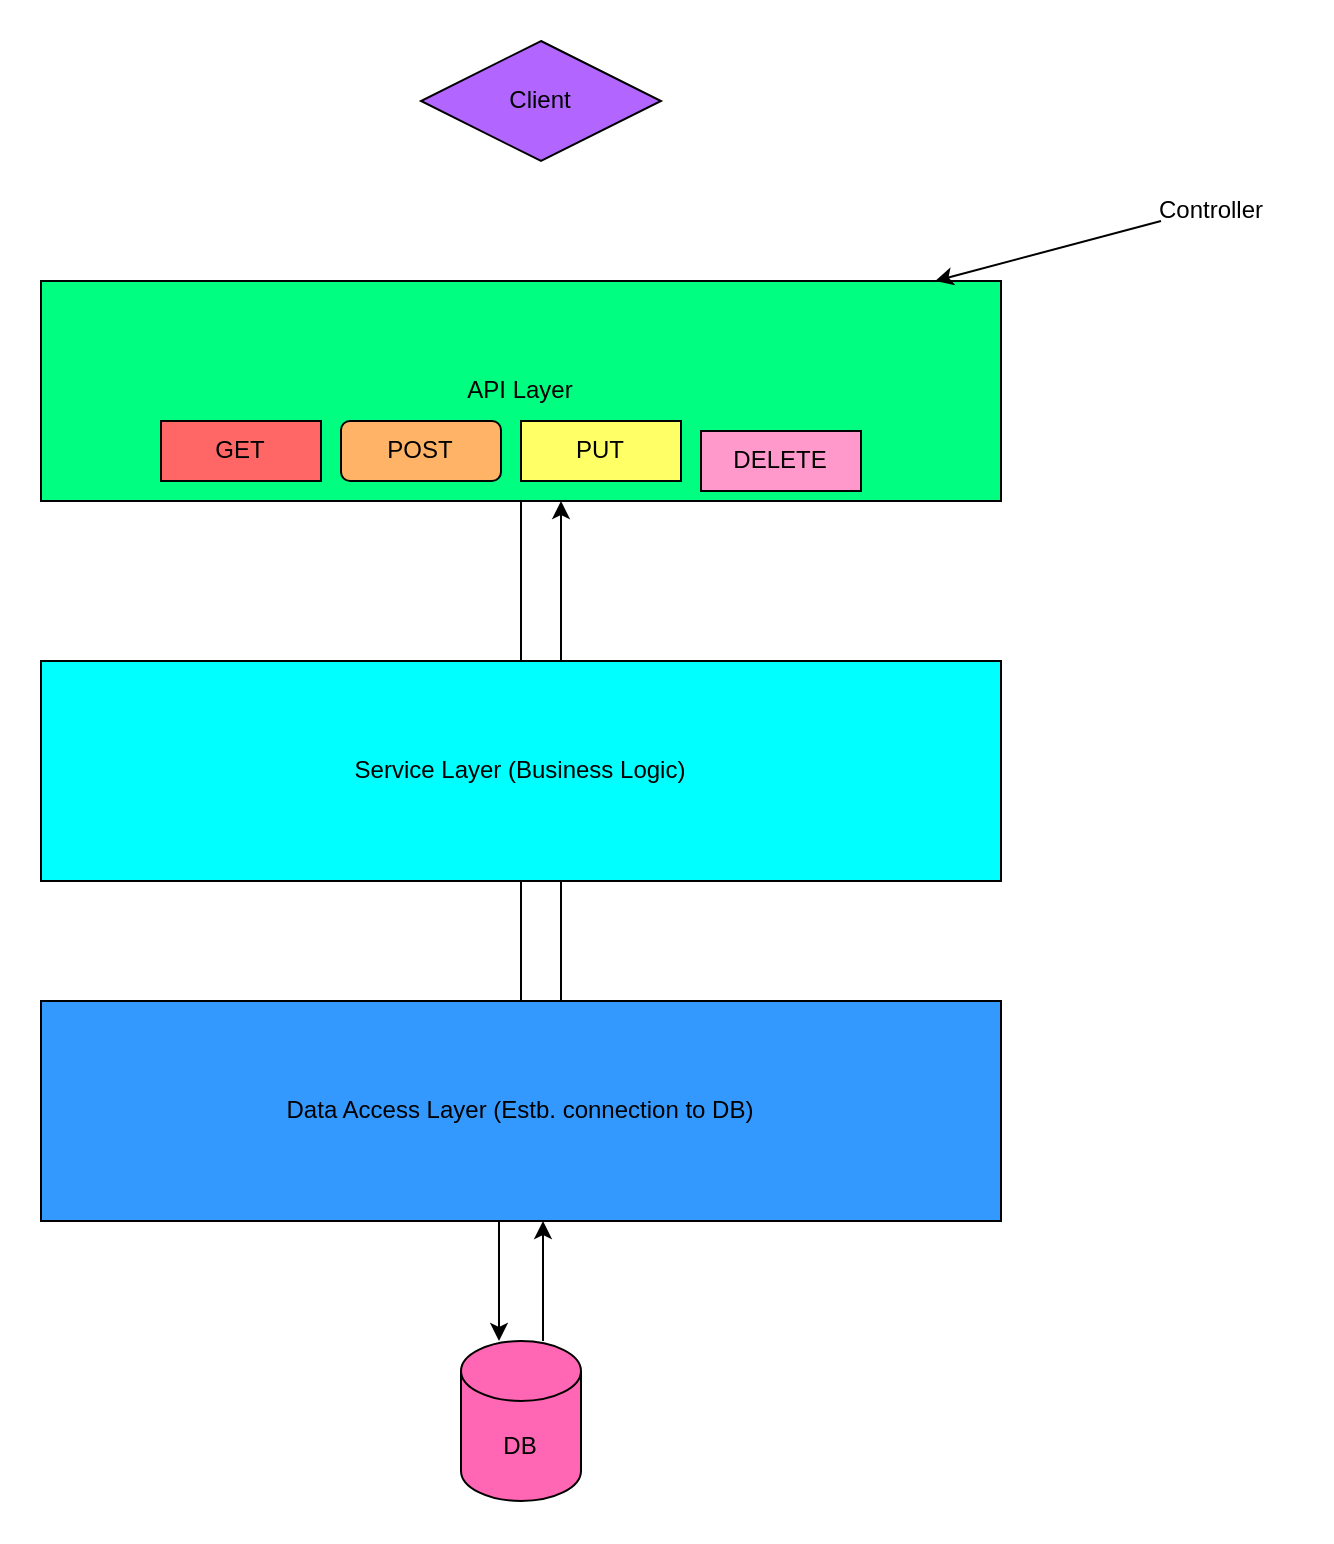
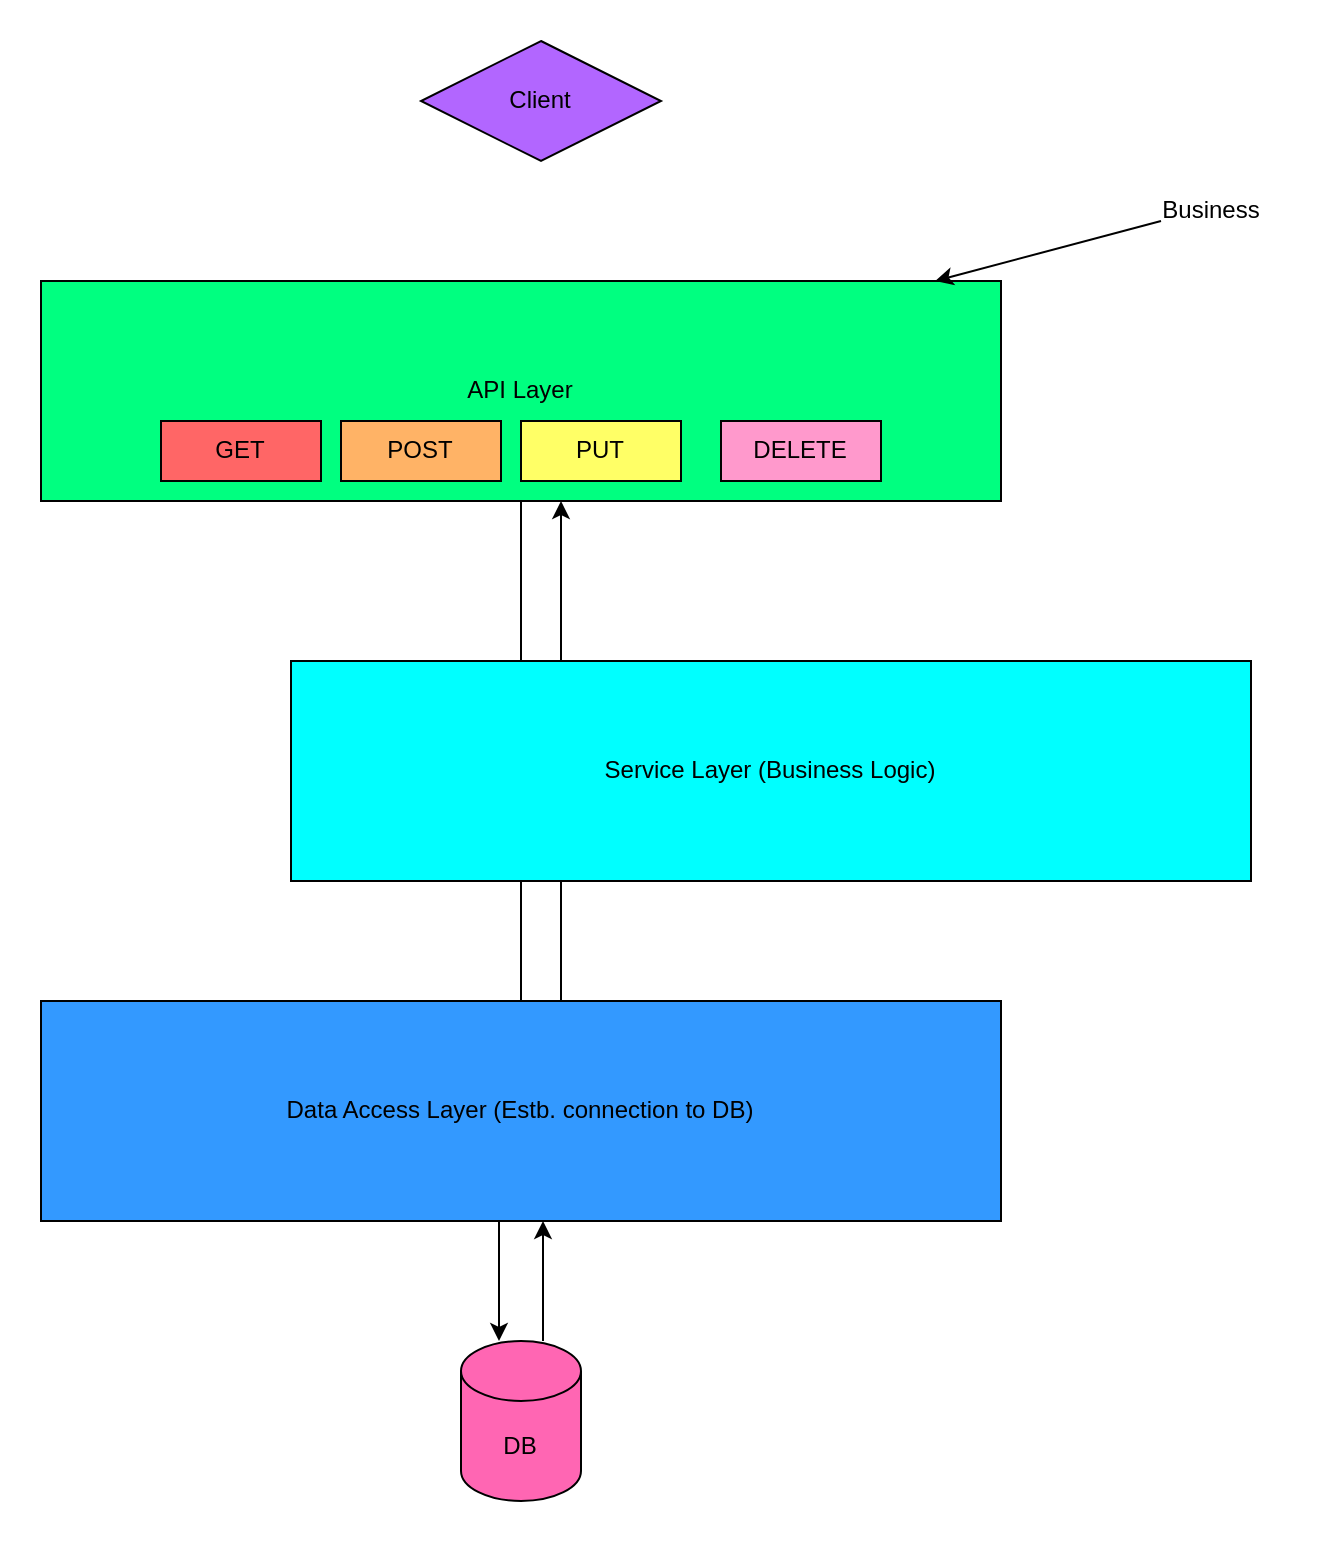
node "Controller": label "Controller" -> "Business"
node "POST": shape rounded rectangle -> rectangle
node "DELETE": moved (781, 461) -> (801, 451)
node "Service Layer (Business Logic)": moved (521, 771) -> (771, 771)
